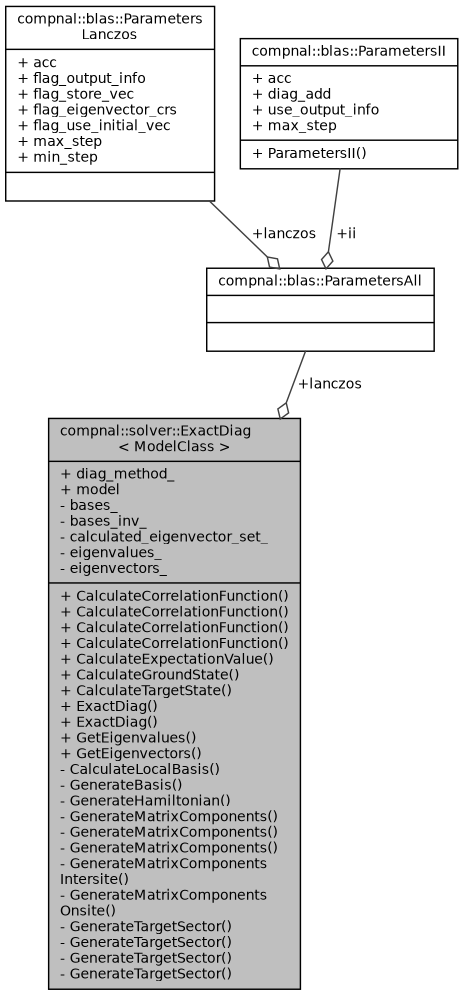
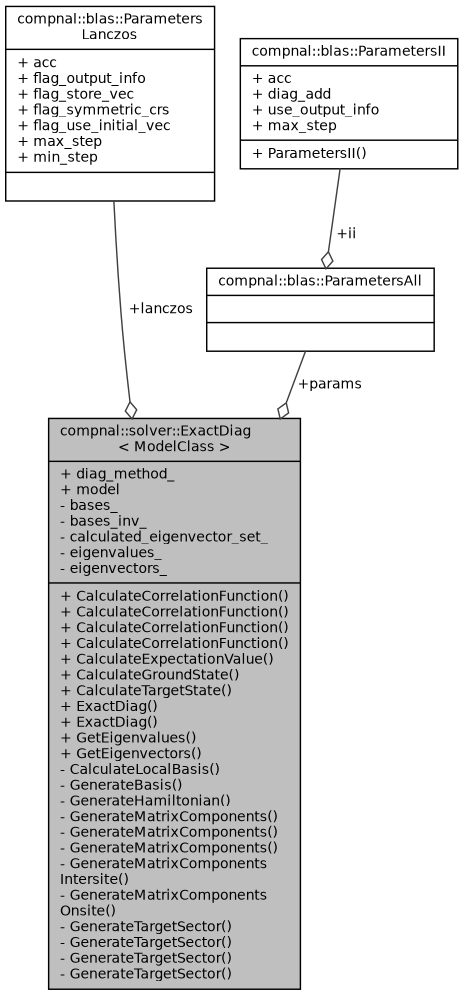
node "compnal::blas::Parameters": text "+ flag_eigenvector_crs" -> "+ flag_symmetric_crs"
edge "compnal::blas::Parameters" -> "compnal::blas::ParametersAll": now "compnal::blas::Parameters" -> "compnal::solver::ExactDiag"
edge "compnal::blas::ParametersAll" -> "compnal::solver::ExactDiag": label " +lanczos" -> " +params"
